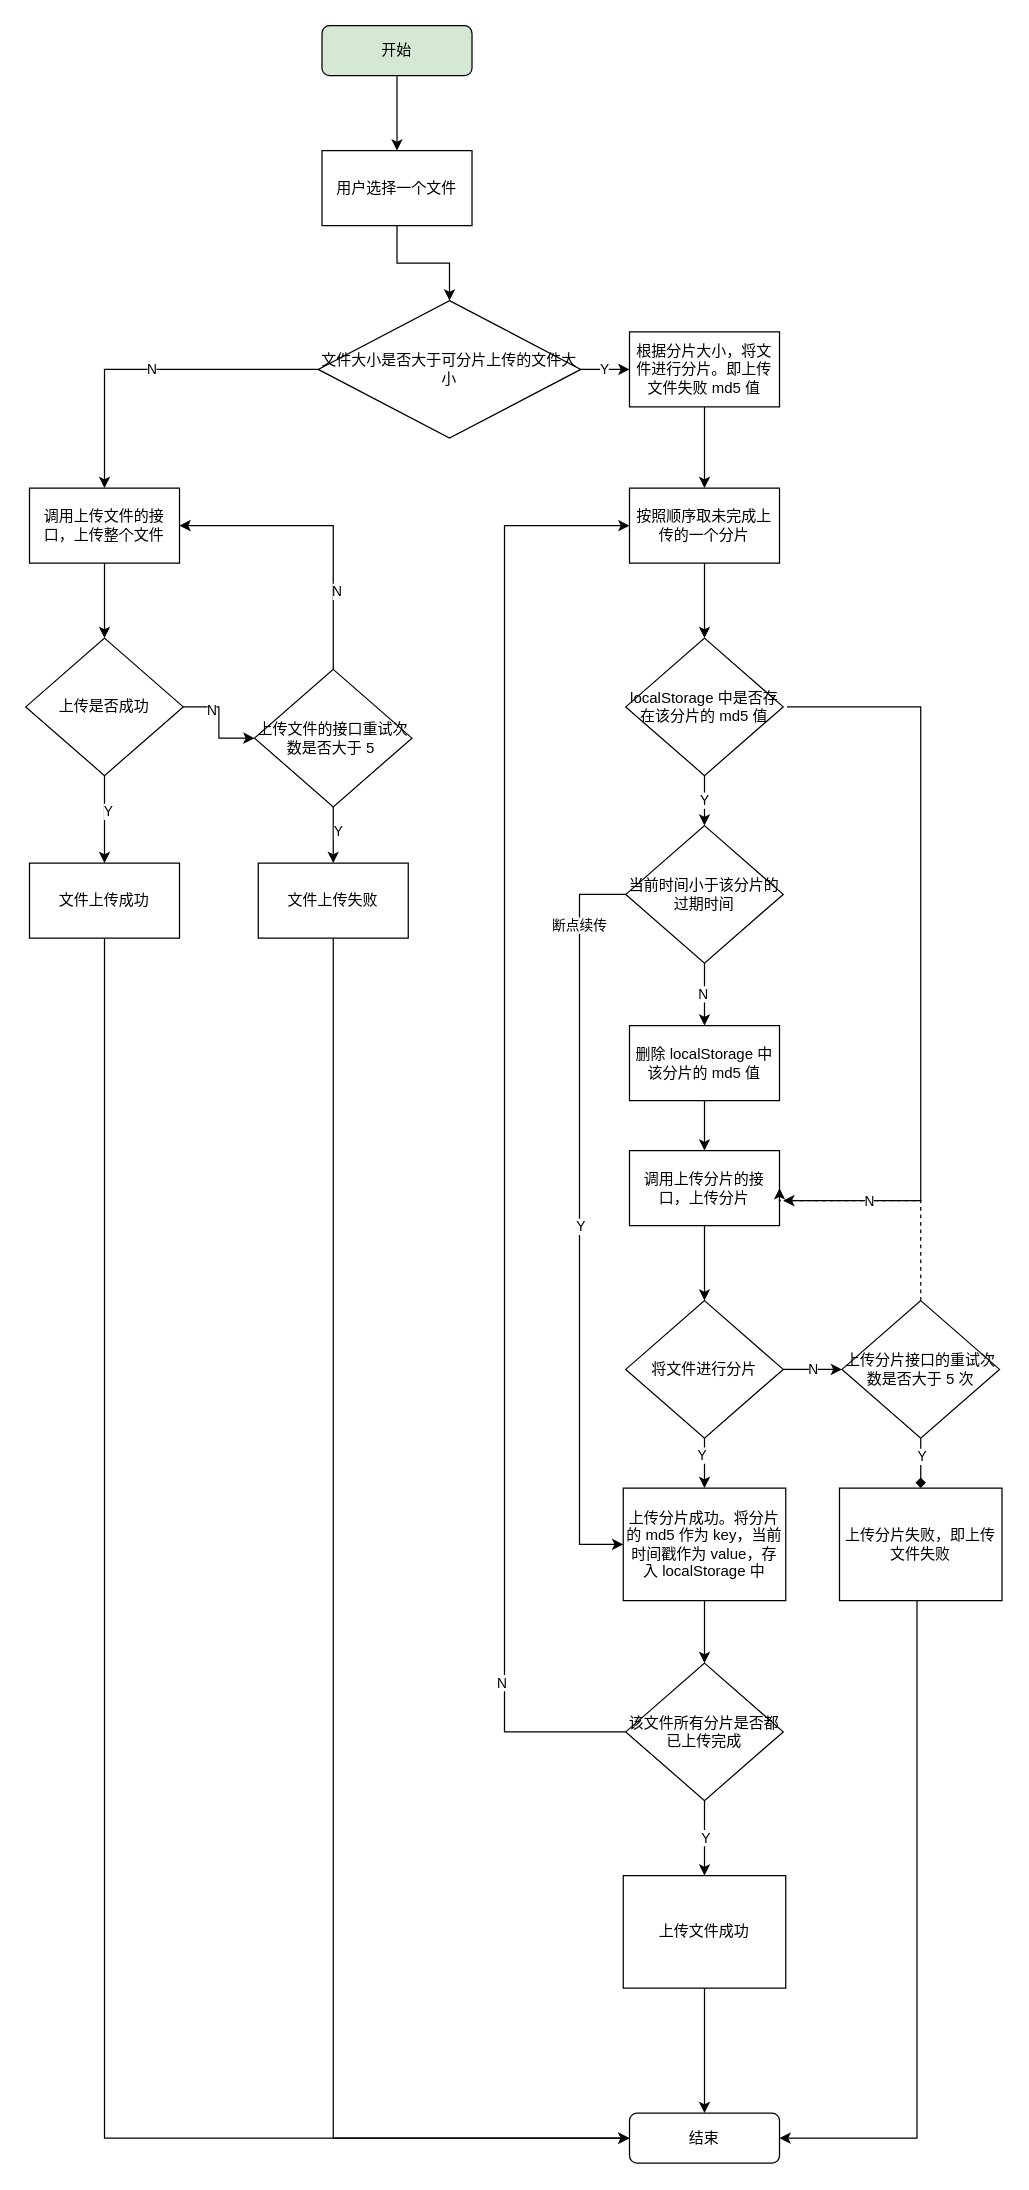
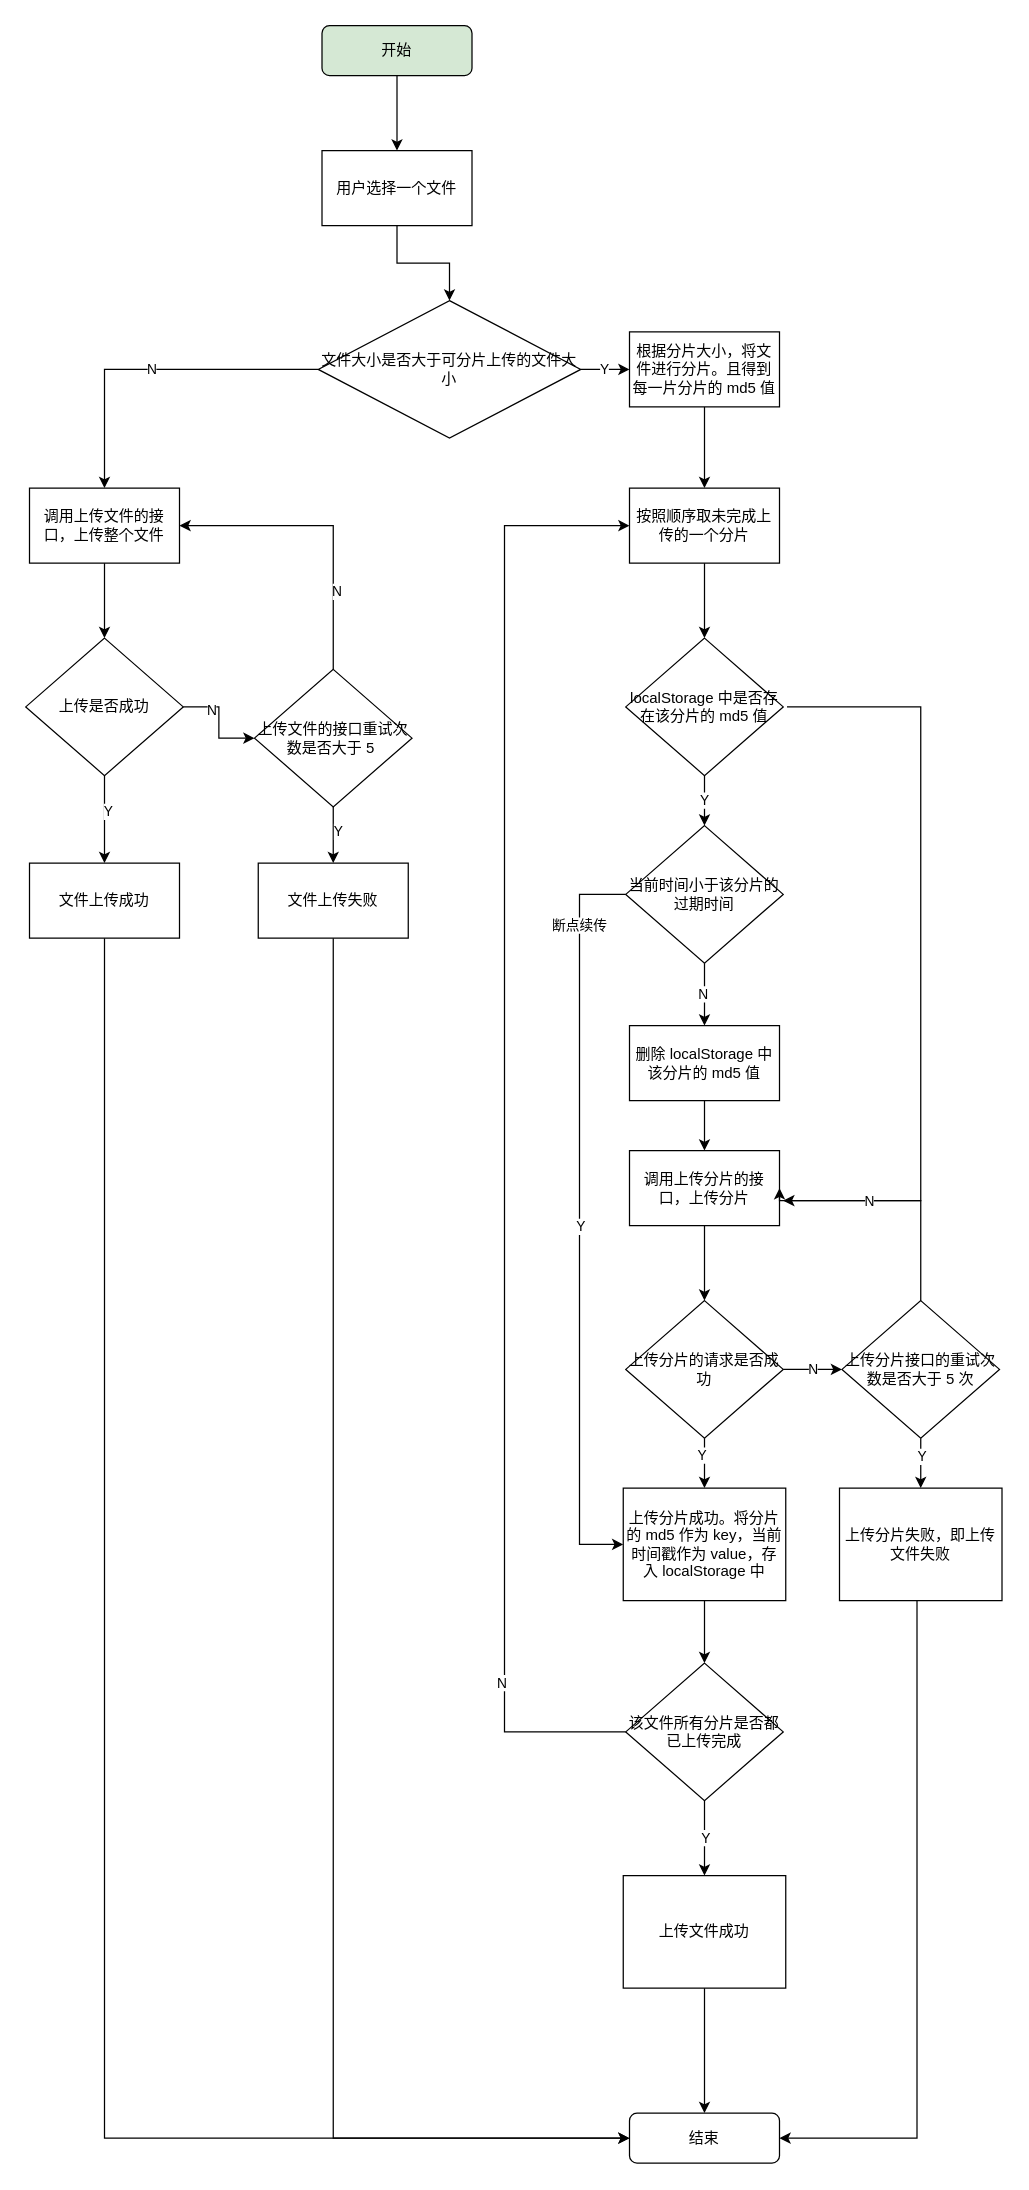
node "根据分片大小，将文件进行分片。即上传文件失败 md5 值": label "根据分片大小，将文件进行分片。即上传文件失败 md5 值" -> "根据分片大小，将文件进行分片。且得到每一片分片的 md5 值"
edge "上传分片接口的重试次数是否大于 5 次" -> "调用上传分片的接口，上传分片": style dashed -> solid
node "将文件进行分片": label "将文件进行分片" -> "上传分片的请求是否成功"
edge "上传分片接口的重试次数是否大于 5 次" -> "上传分片失败，即上传文件失败": arrowhead diamond -> classic
